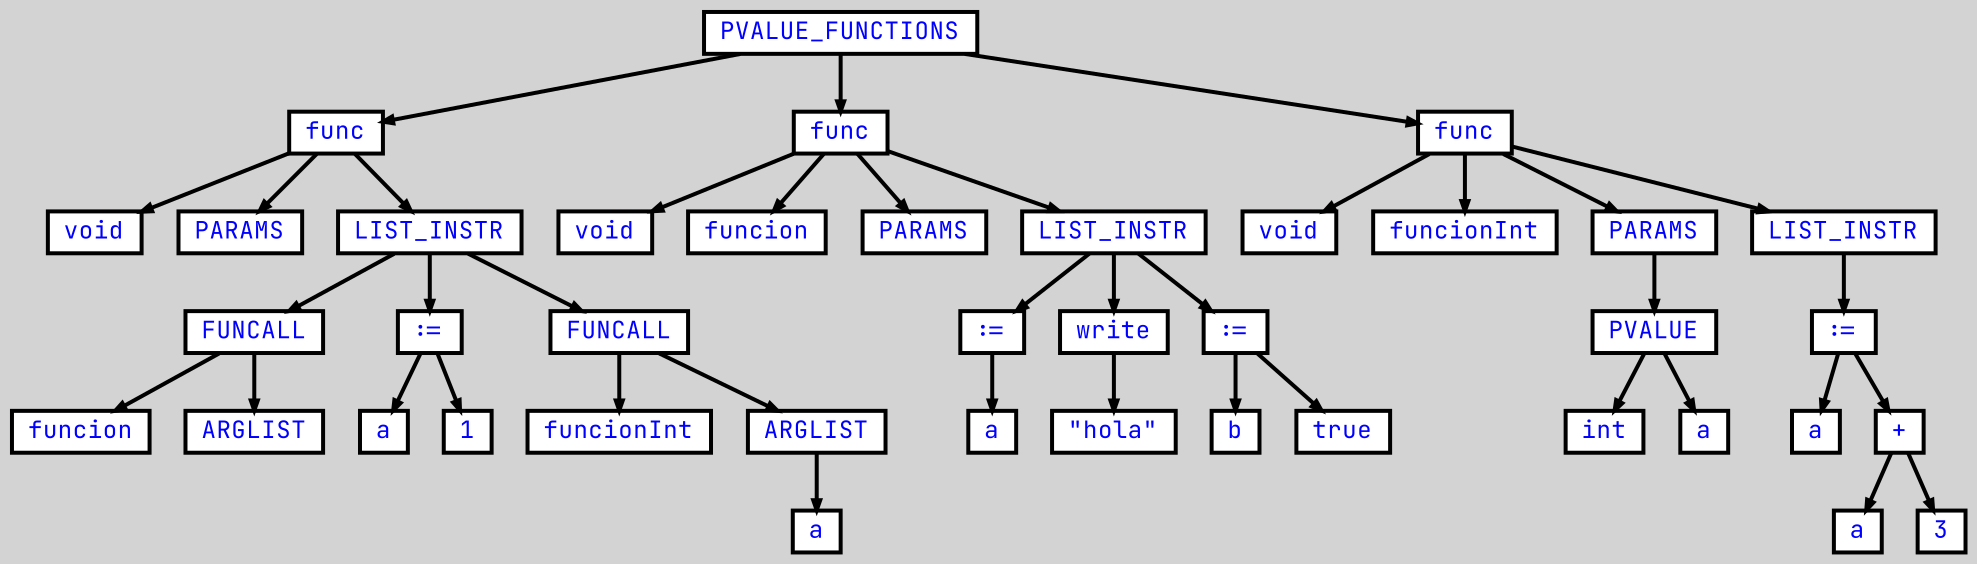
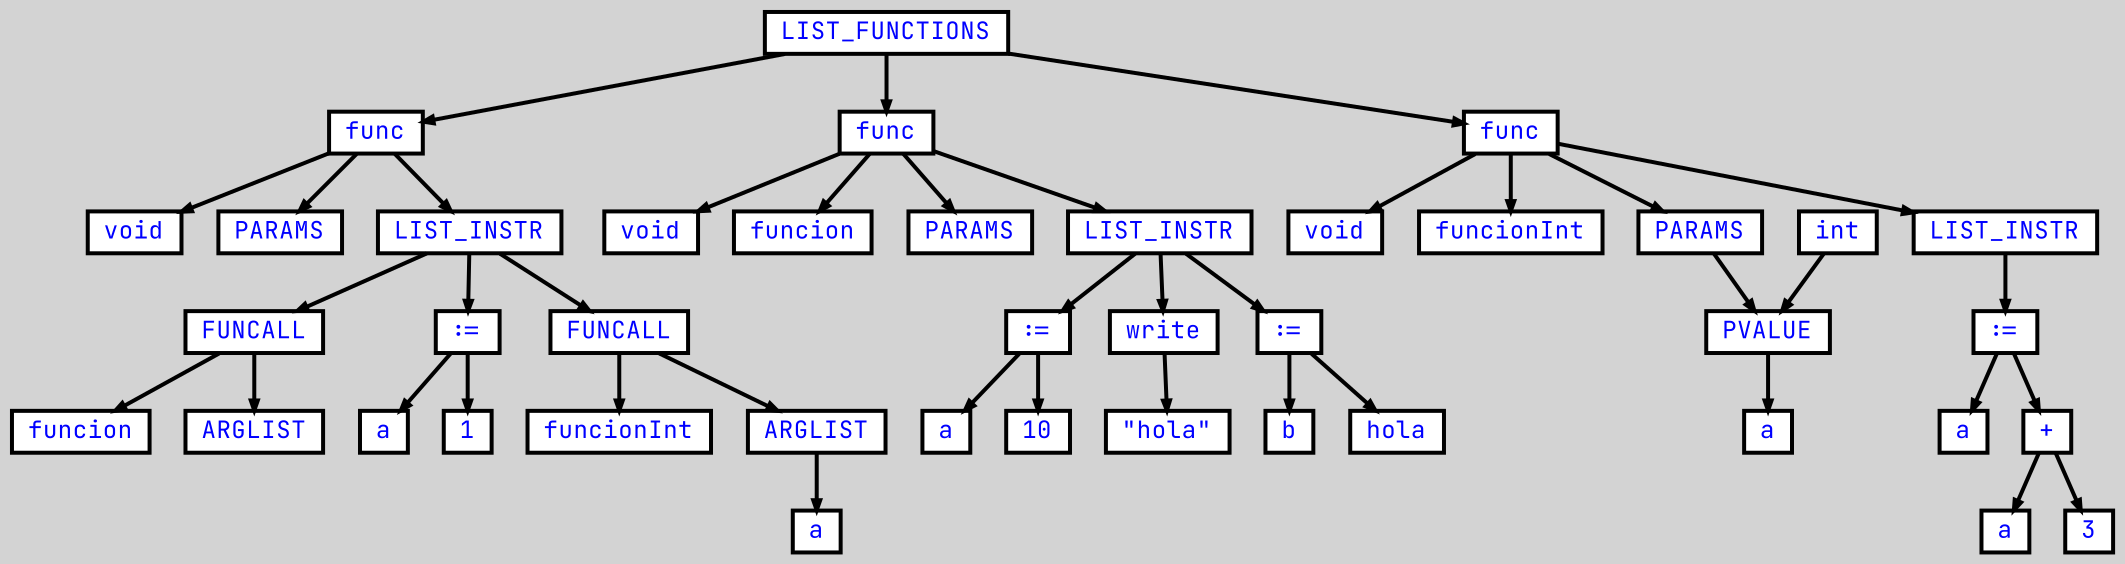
node "PVALUE_FUNCTIONS": label "PVALUE_FUNCTIONS" -> "LIST_FUNCTIONS"
edge "PVALUE" -> "int": reversed
node "10": added
node "true": label "true" -> "hola"
